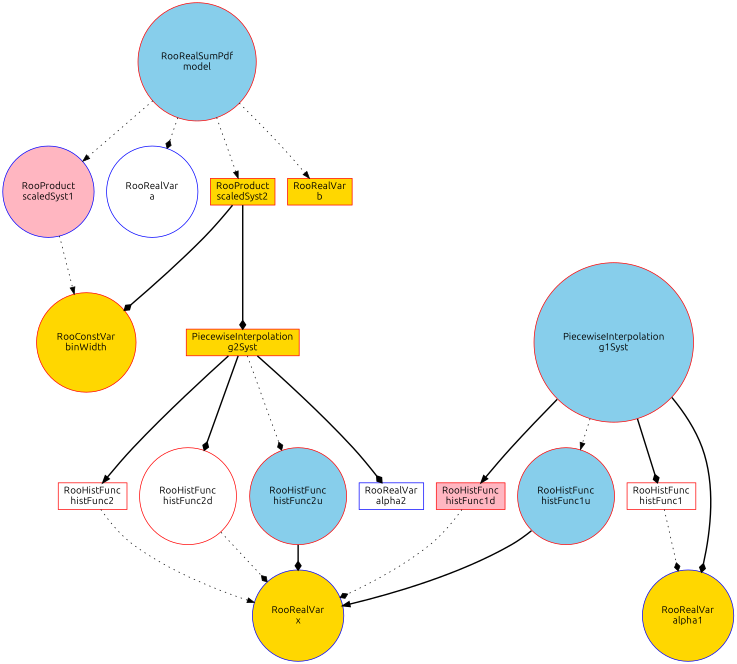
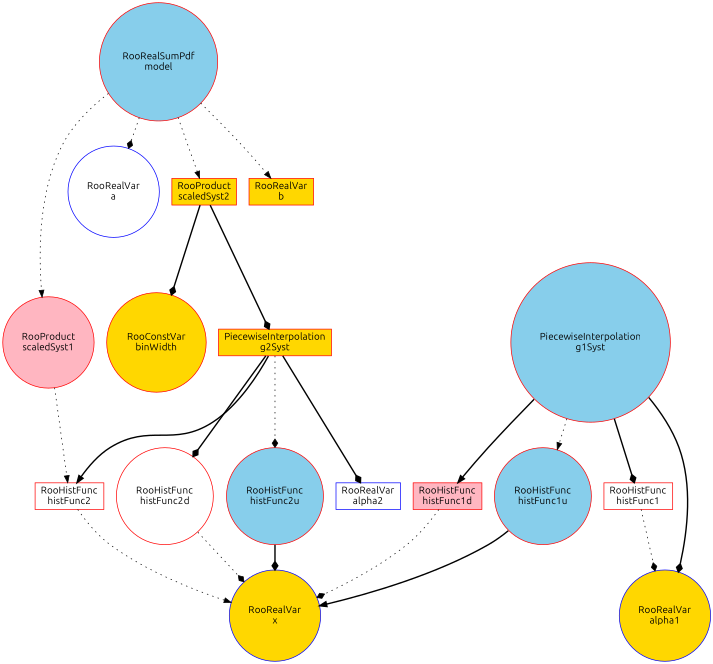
node "RooProduct scaledSyst1": color blue -> red
edge "RooProduct scaledSyst1" -> "RooConstVar binWidth": now "RooProduct scaledSyst1" -> "RooHistFunc histFunc2"
